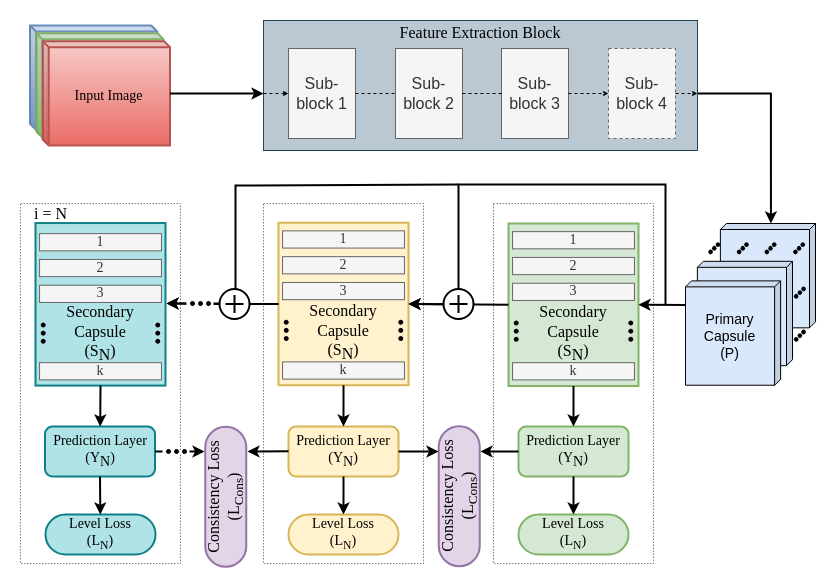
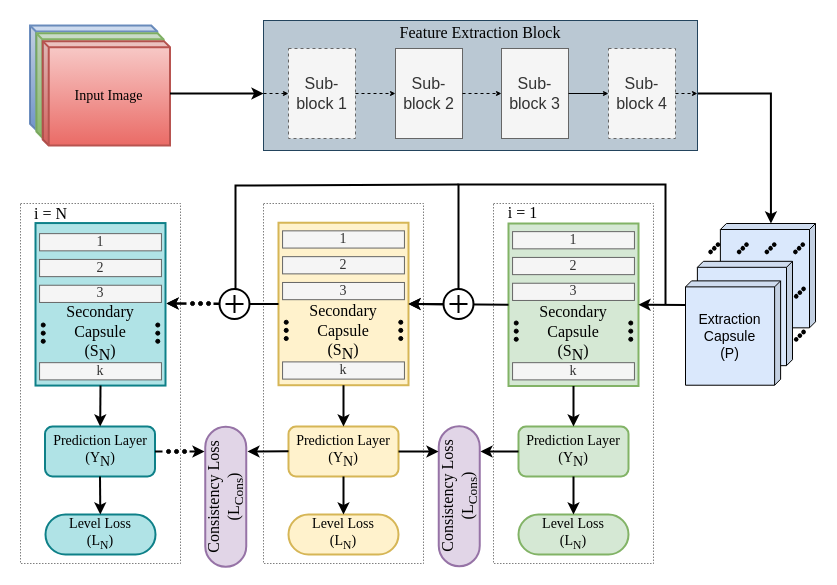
node "Sub-block 1": style solid -> dashed
edge "Sub-block 1" -- "Sub-block 2": arrowhead none -> classic
edge "Sub-block 2" -- "Sub-block 3": arrowhead none -> classic
edge "Sub-block 3" -> "Sub-block 4": style dashed -> solid
node "i = 1": added
node "Primary Capsule (P)": label "Primary Capsule (P)" -> "Extraction Capsule (P)"
